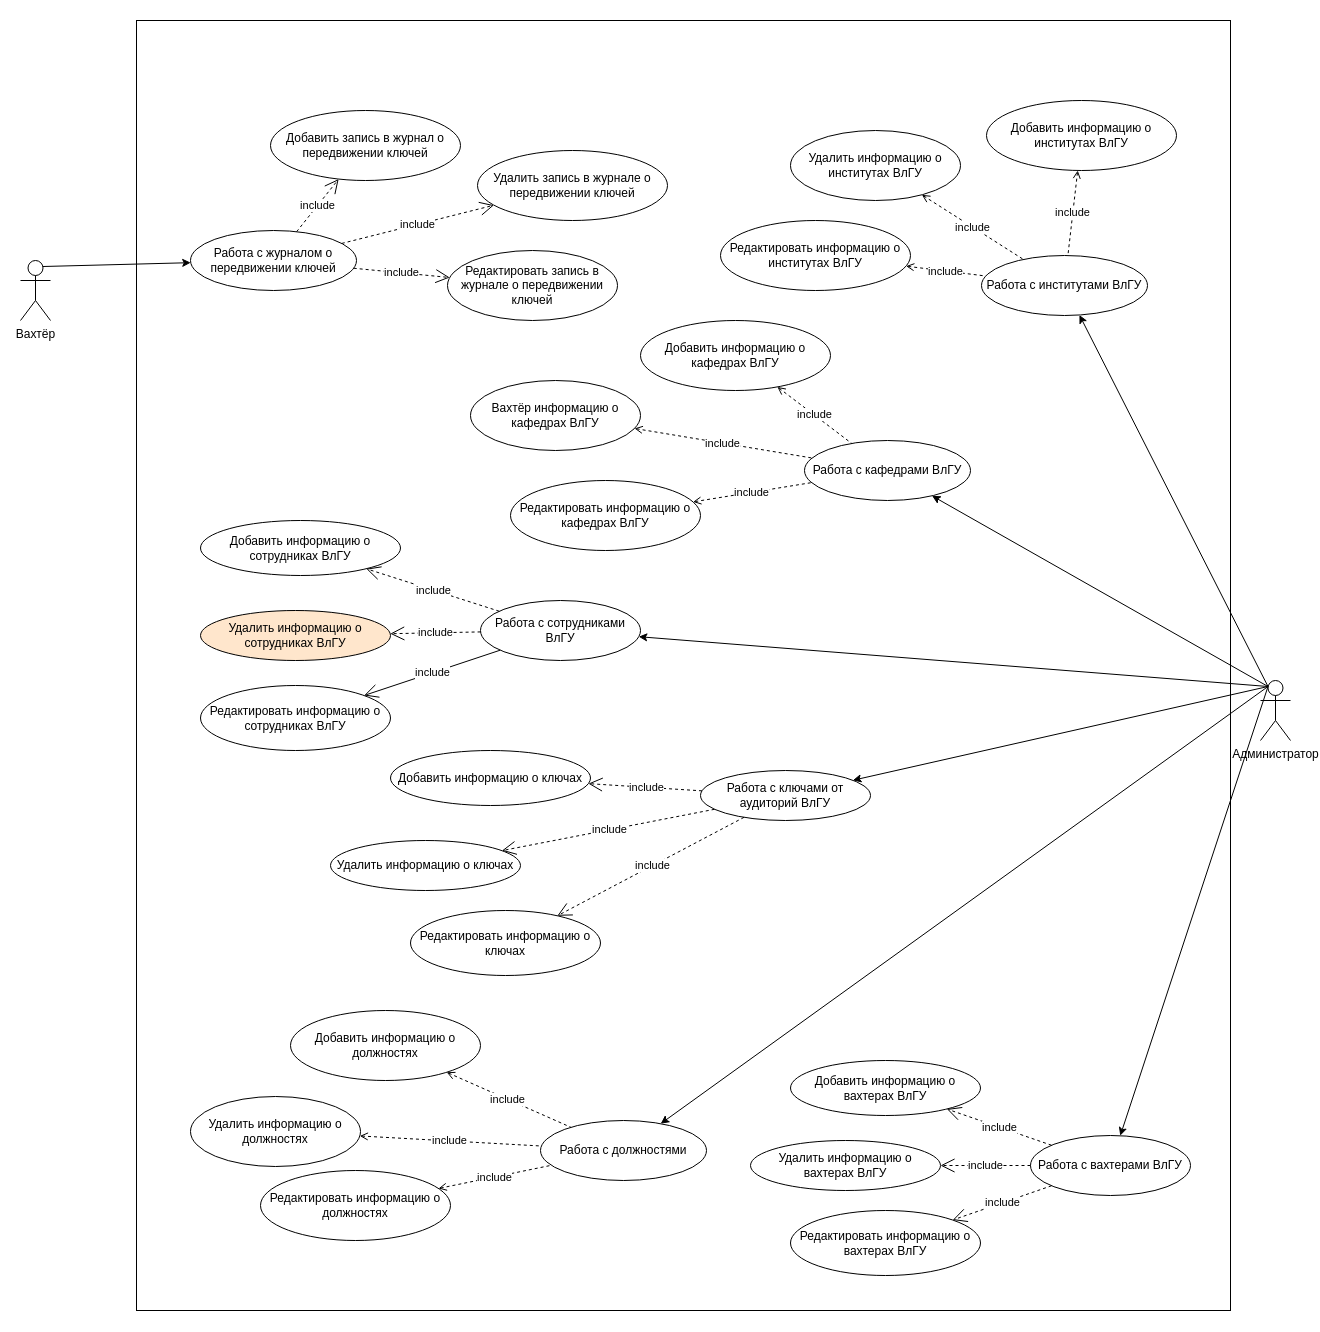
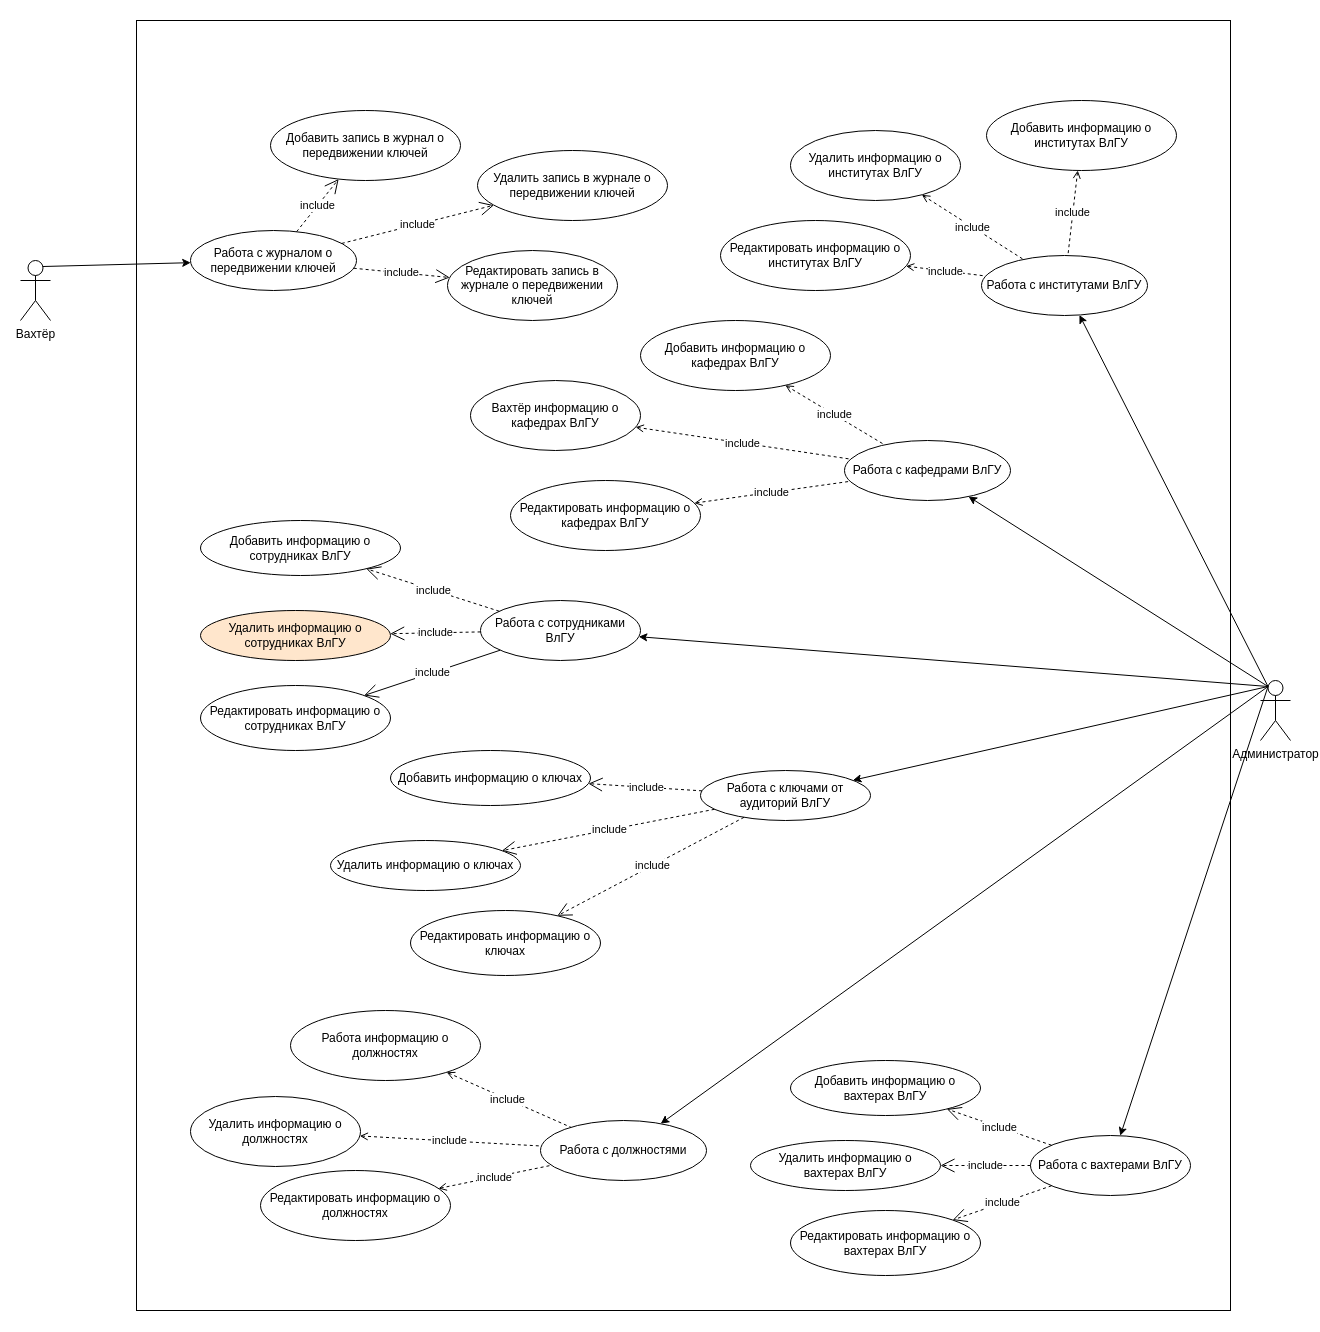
node "Работа с кафедрами ВлГУ": moved (888, 471) -> (928, 471)
node "Добавить информацию о должностях": label "Добавить информацию о должностях" -> "Работа информацию о должностях"
